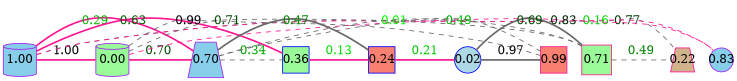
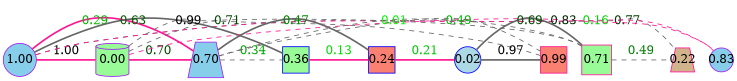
edge "1.00" -- "0.36": color deeppink -> gray40
node "1.00": shape cylinder -> circle
